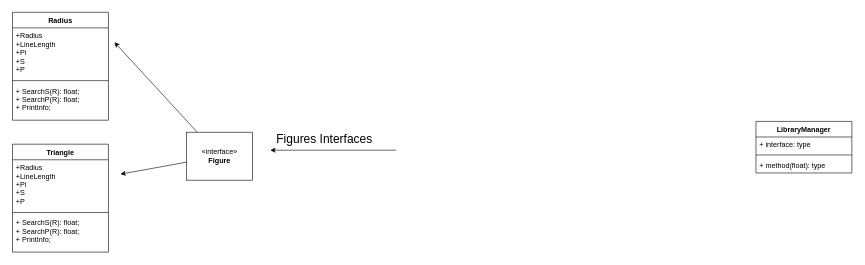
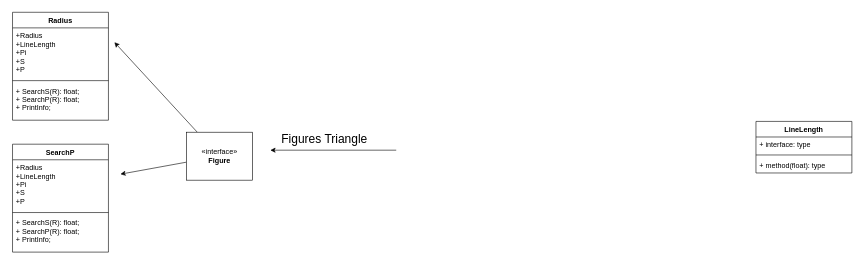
node "LibraryManager": label "LibraryManager" -> "LineLength"
node "Figures Interfaces": label "Figures Interfaces" -> "Figures Triangle"
node "Triangle": label "Triangle" -> "SearchP"
